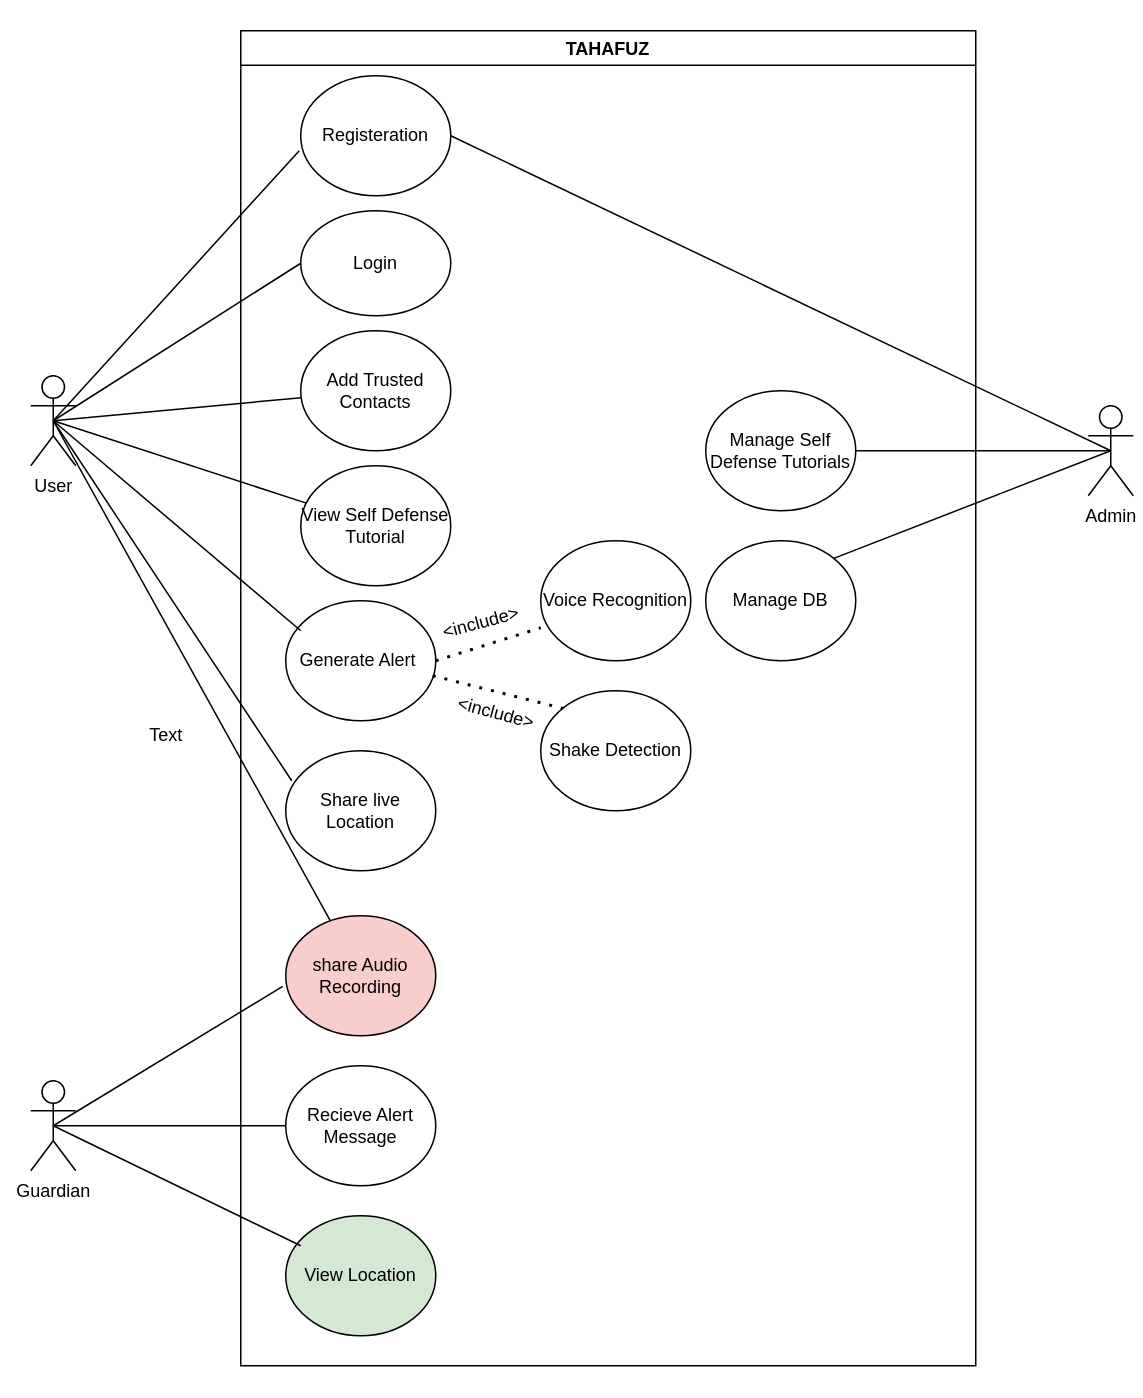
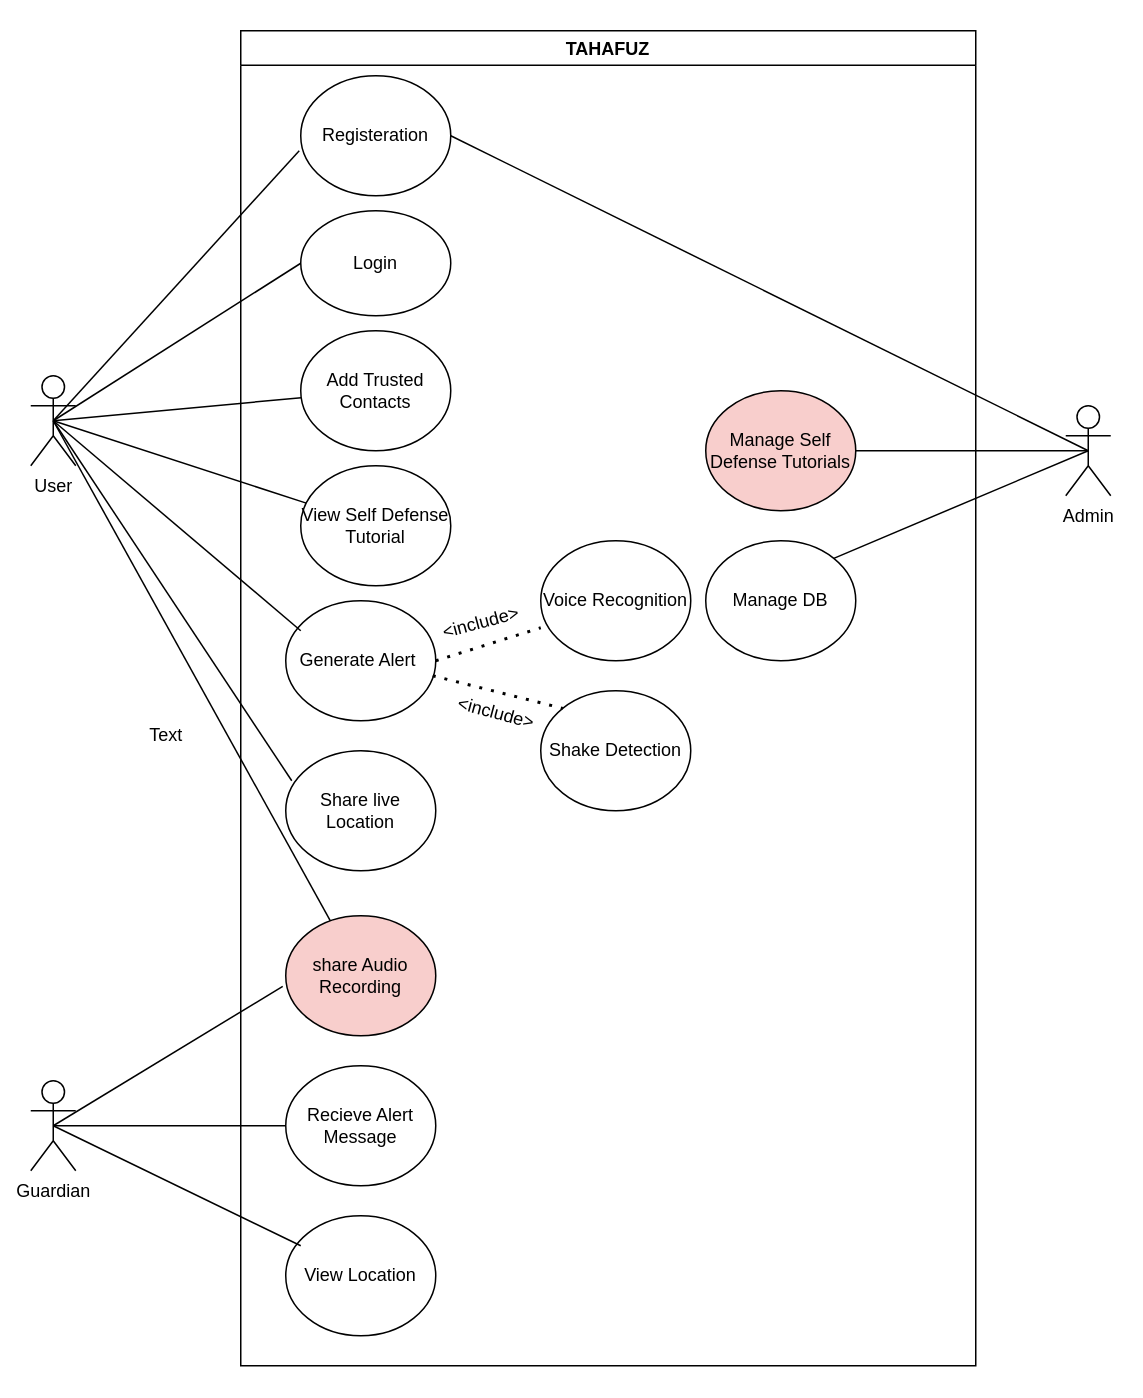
node "Manage Self Defense Tutorials": fillcolor #ffffff -> #f8cecc
node "Admin": moved (1111, 451) -> (1088, 451)
node "View Location": fillcolor #d5e8d4 -> #ffffff
